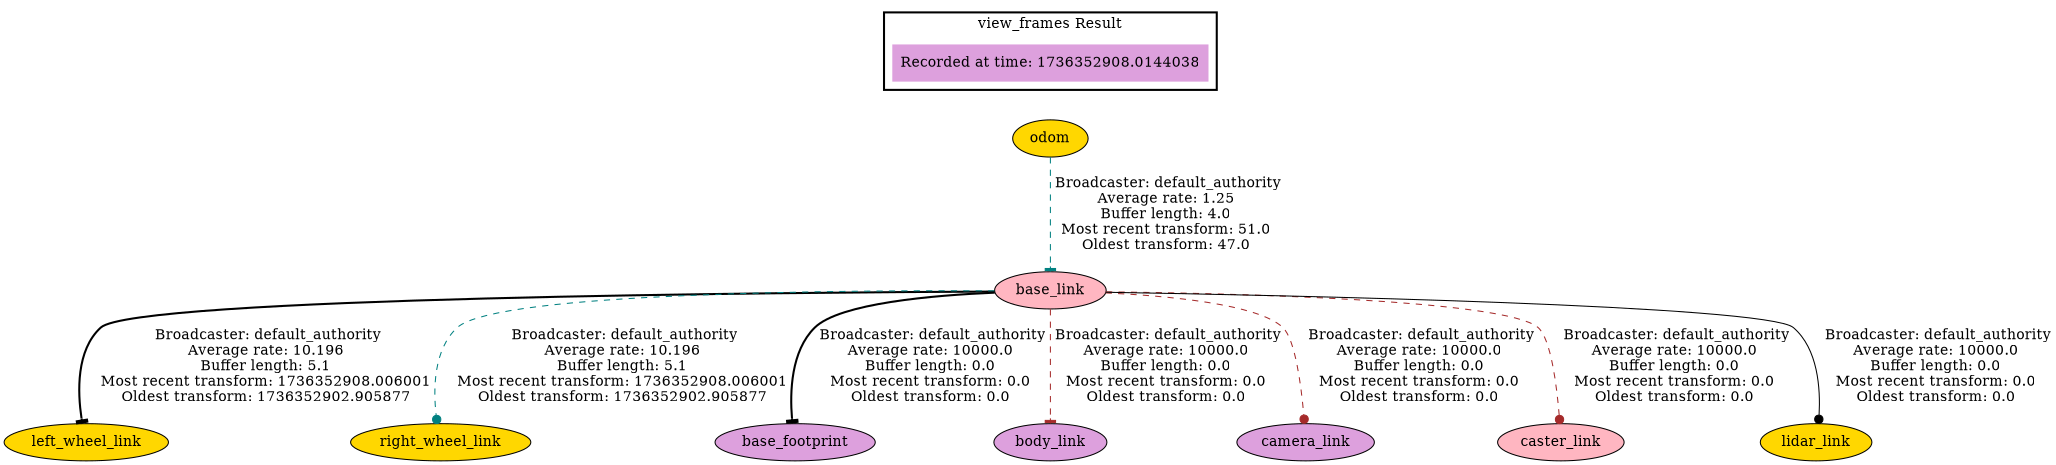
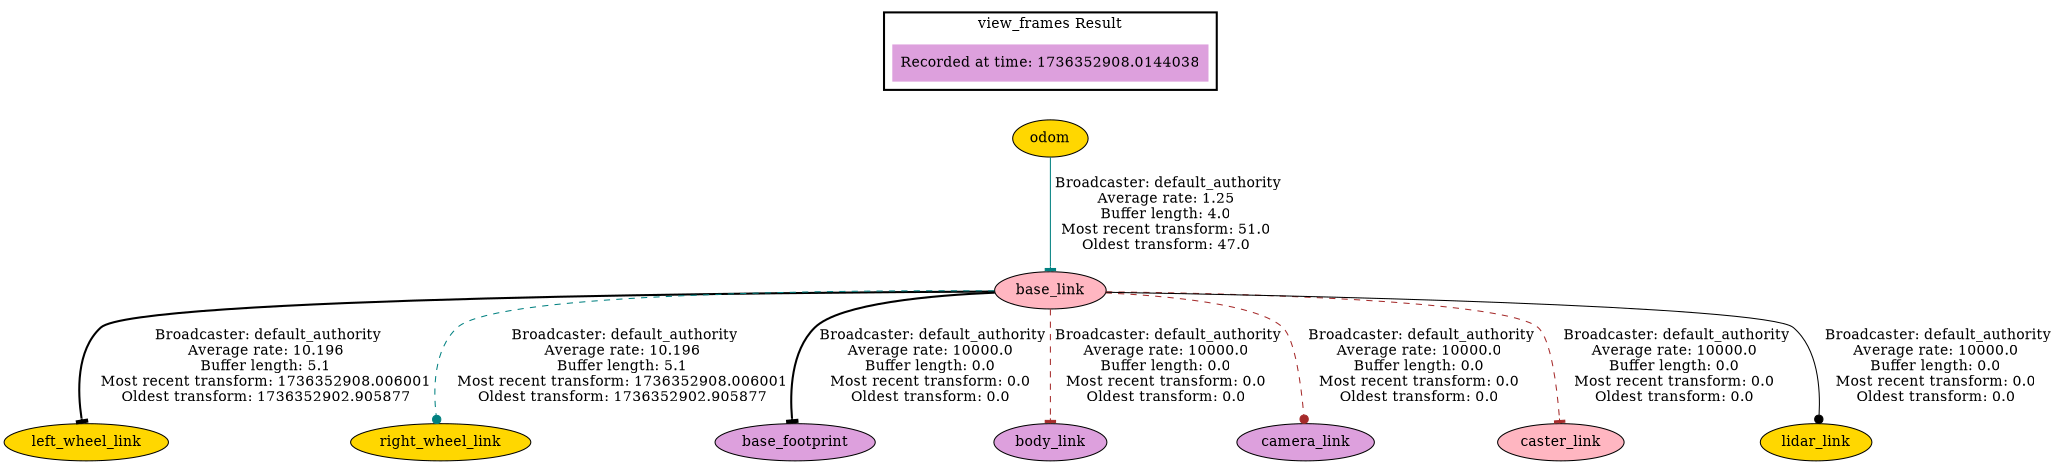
edge "odom" -> "base_link": style dashed -> solid
edge "base_link" -> "caster_link": arrowhead dot -> tee
